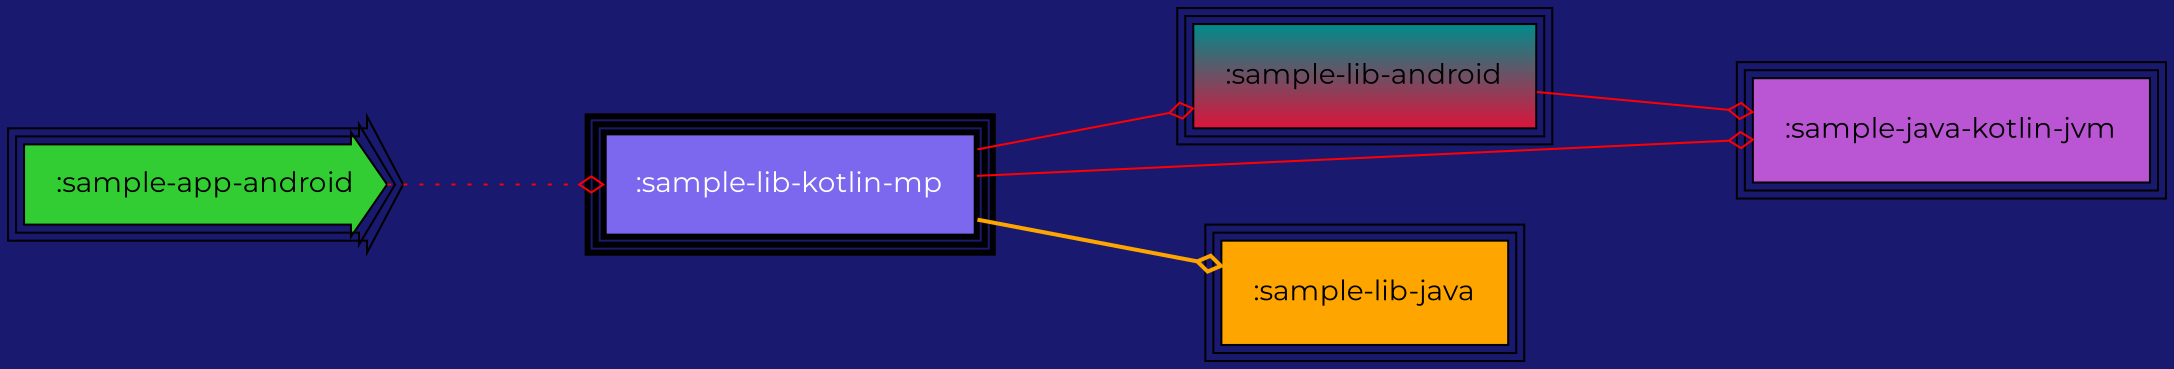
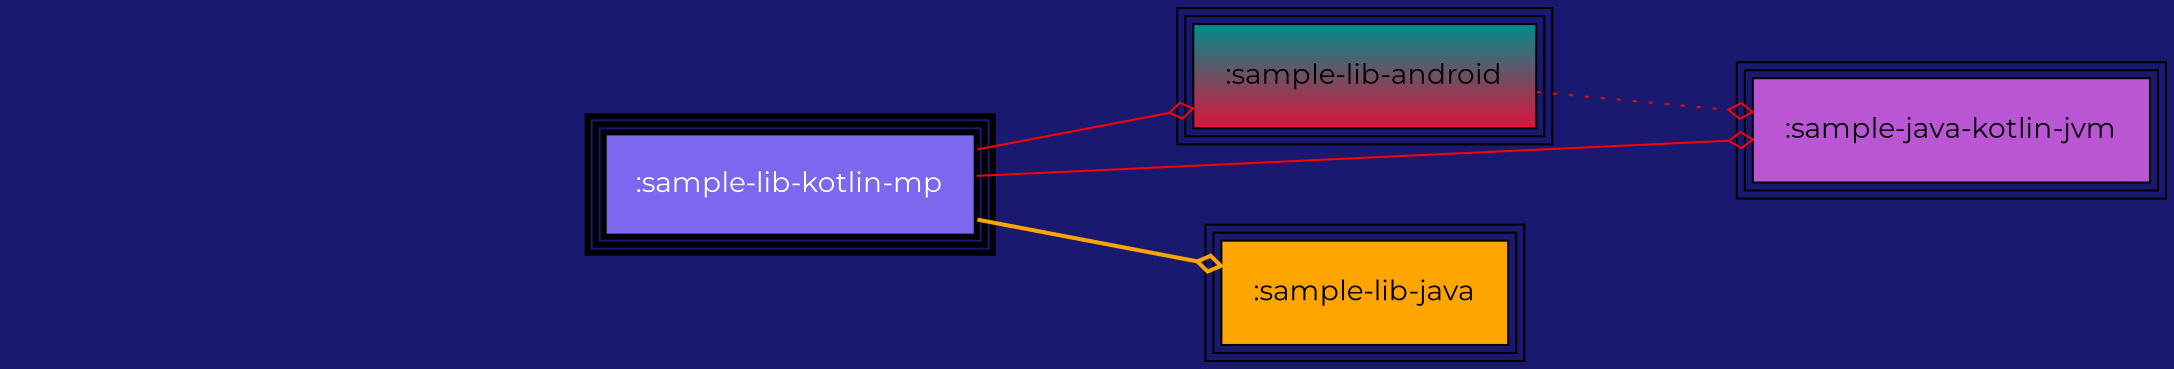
edge ":sample-lib-android" -> ":sample-java-kotlin-jvm": style solid -> dotted
node ":sample-app-android": removed
